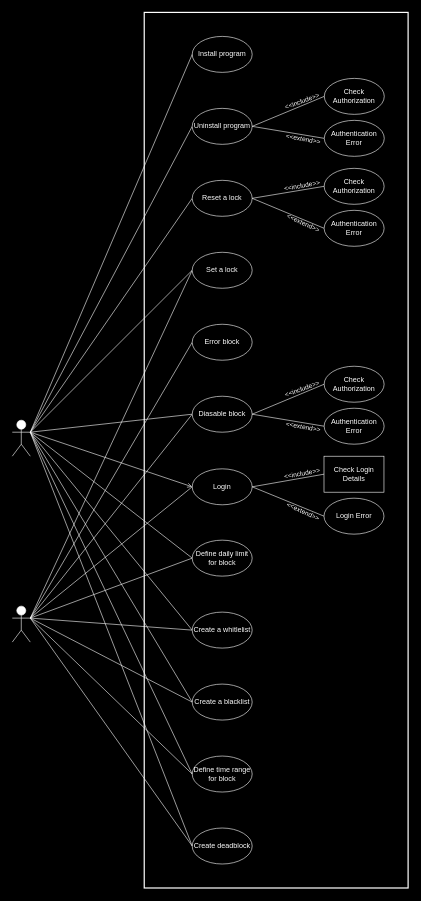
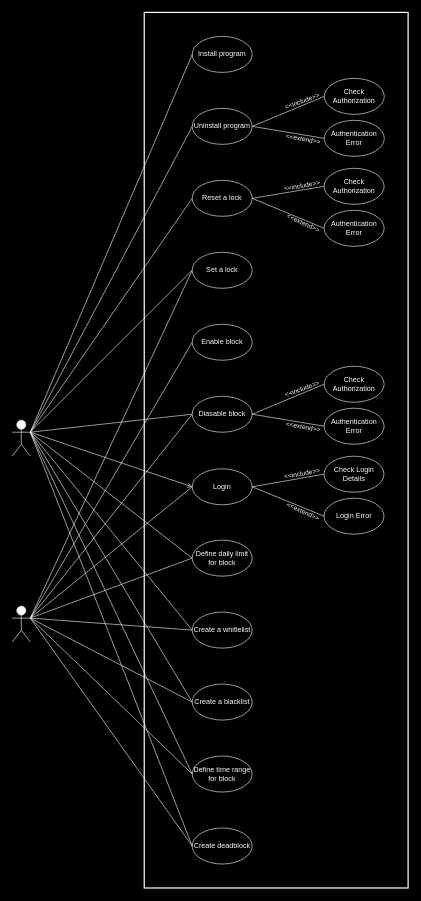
node "Error block": label "Error block" -> "Enable block"
node "Check Login Details": shape rectangle -> ellipse
